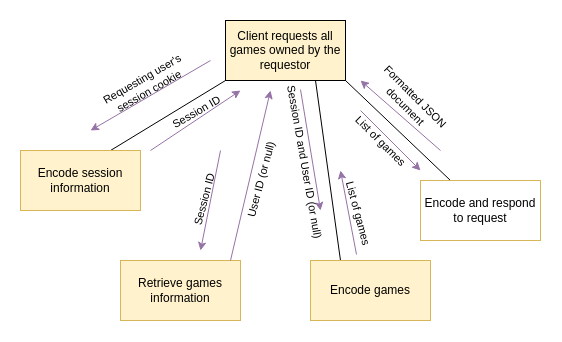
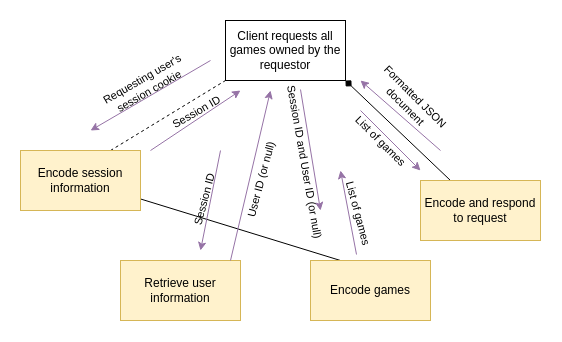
node "Client requests all games owned by the requestor": fillcolor #fff2cc -> #ffffff
edge "Client requests all games owned by the requestor" -- "Encode and respond to request": arrowhead none -> diamond
edge "Client requests all games owned by the requestor" -- "Encode session information": style solid -> dashed
edge "Client requests all games owned by the requestor" -- "Encode games": now "Encode session information" -- "Encode games"
node "Encode and respond to request": fillcolor #ffffff -> #fff2cc
node "Retrieve games information": label "Retrieve games information" -> "Retrieve user information"
